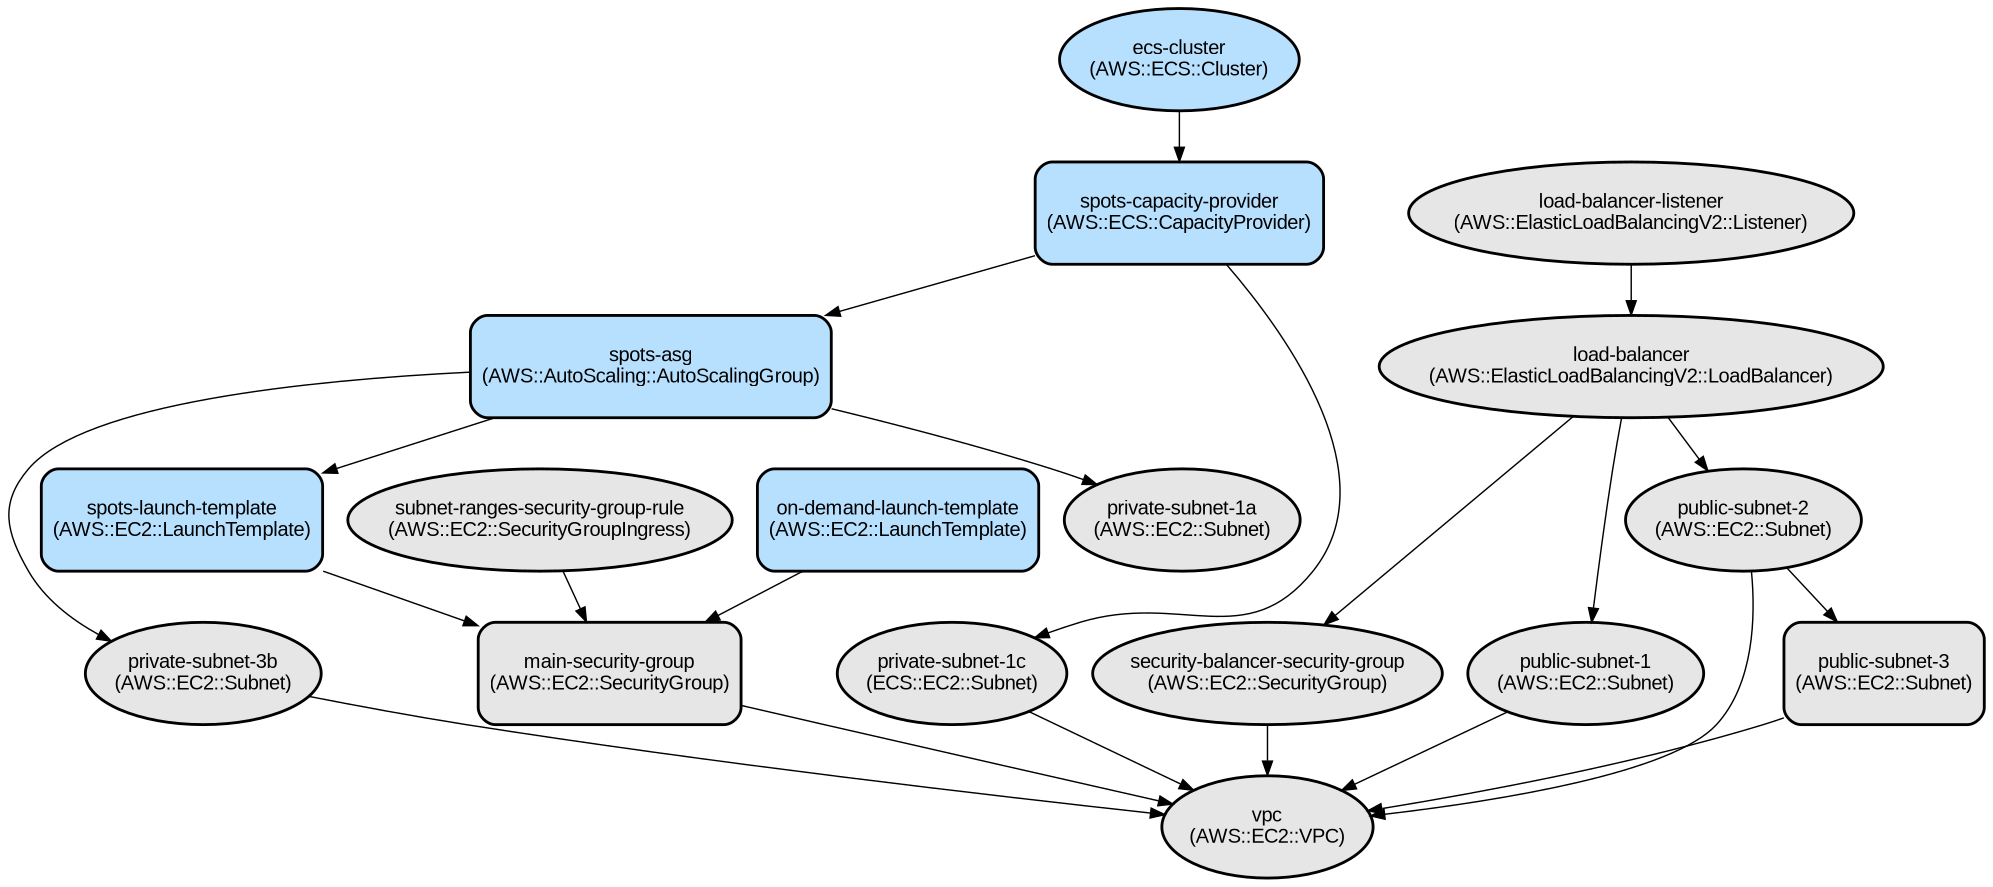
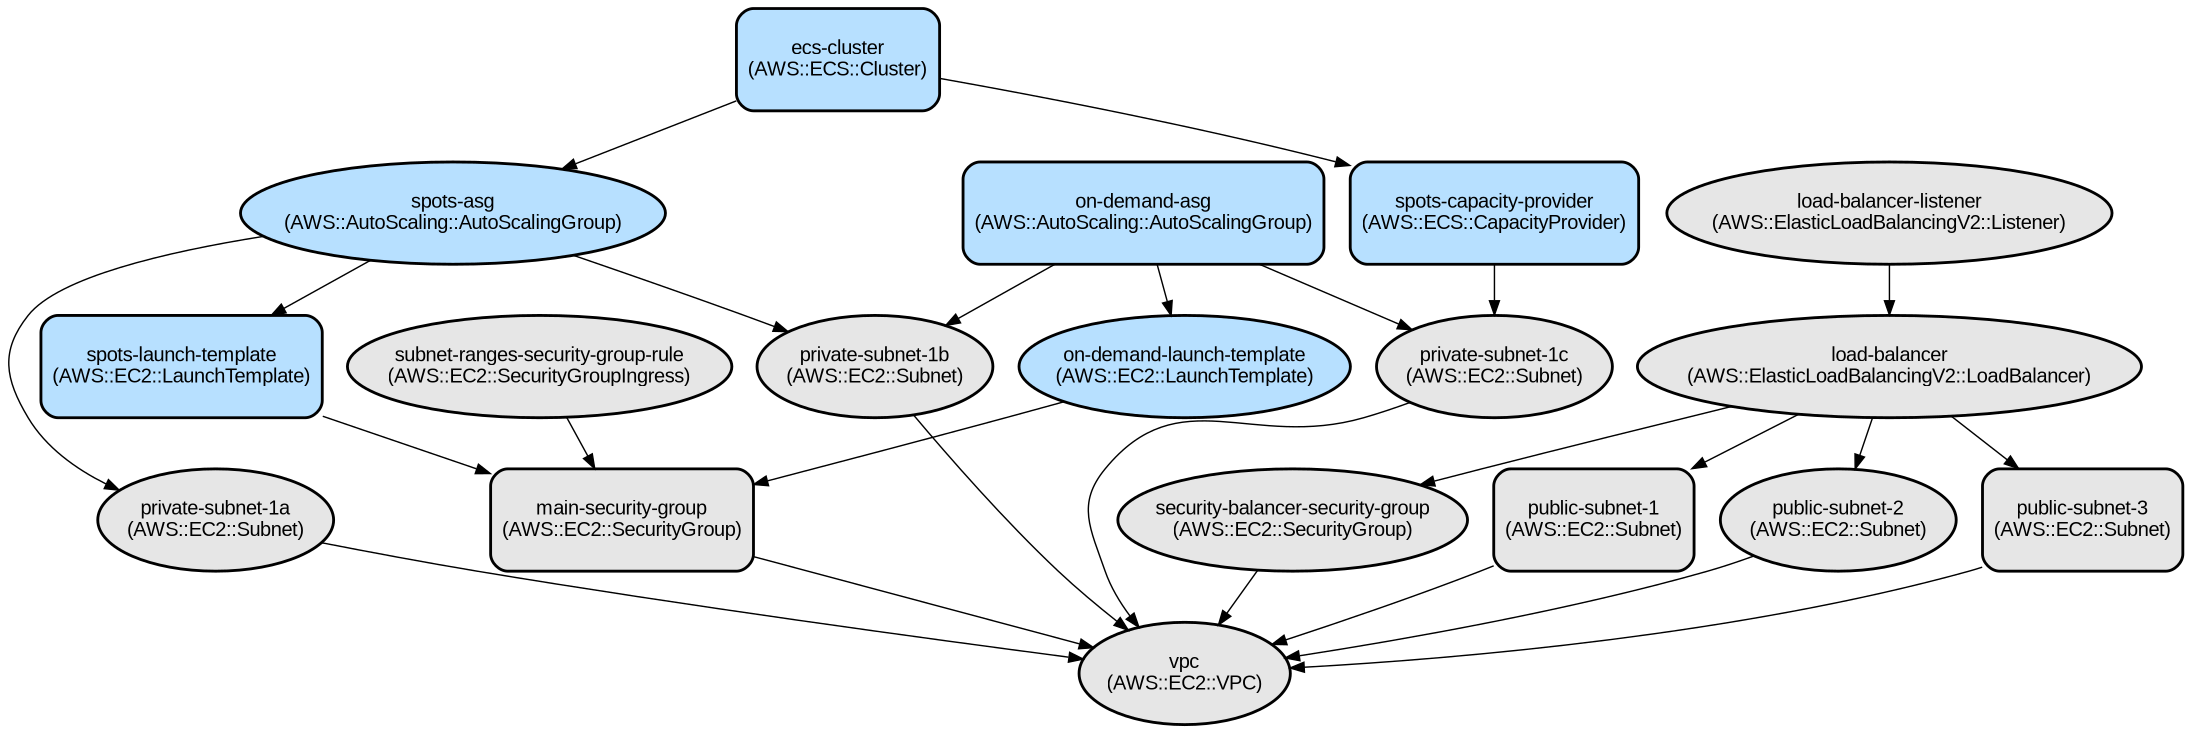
node "ecs-cluster (AWS::ECS::Cluster)": shape ellipse -> box
node "on-demand-asg (AWS::AutoScaling::AutoScalingGroup)": added
edge "spots-capacity-provider (AWS::ECS::CapacityProvider)" -> "spots-asg (AWS::AutoScaling::AutoScalingGroup)": now "ecs-cluster (AWS::ECS::Cluster)" -> "spots-asg (AWS::AutoScaling::AutoScalingGroup)"
node "spots-asg (AWS::AutoScaling::AutoScalingGroup)": shape box -> ellipse
node "on-demand-launch-template (AWS::EC2::LaunchTemplate)": shape box -> ellipse
edge "public-subnet-2 (AWS::EC2::Subnet)" -> "public-subnet-3 (AWS::EC2::Subnet)": now "load-balancer (AWS::ElasticLoadBalancingV2::LoadBalancer)" -> "public-subnet-3 (AWS::EC2::Subnet)"
edge "private-subnet-1a (AWS::EC2::Subnet)" -> "vpc (AWS::EC2::VPC)": added
node "private-subnet-3b (AWS::EC2::Subnet)": label "private-subnet-3b (AWS::EC2::Subnet)" -> "private-subnet-1b (AWS::EC2::Subnet)"
node "private-subnet-1c (ECS::EC2::Subnet)": label "private-subnet-1c (ECS::EC2::Subnet)" -> "private-subnet-1c (AWS::EC2::Subnet)"
node "public-subnet-1 (AWS::EC2::Subnet)": shape ellipse -> box
